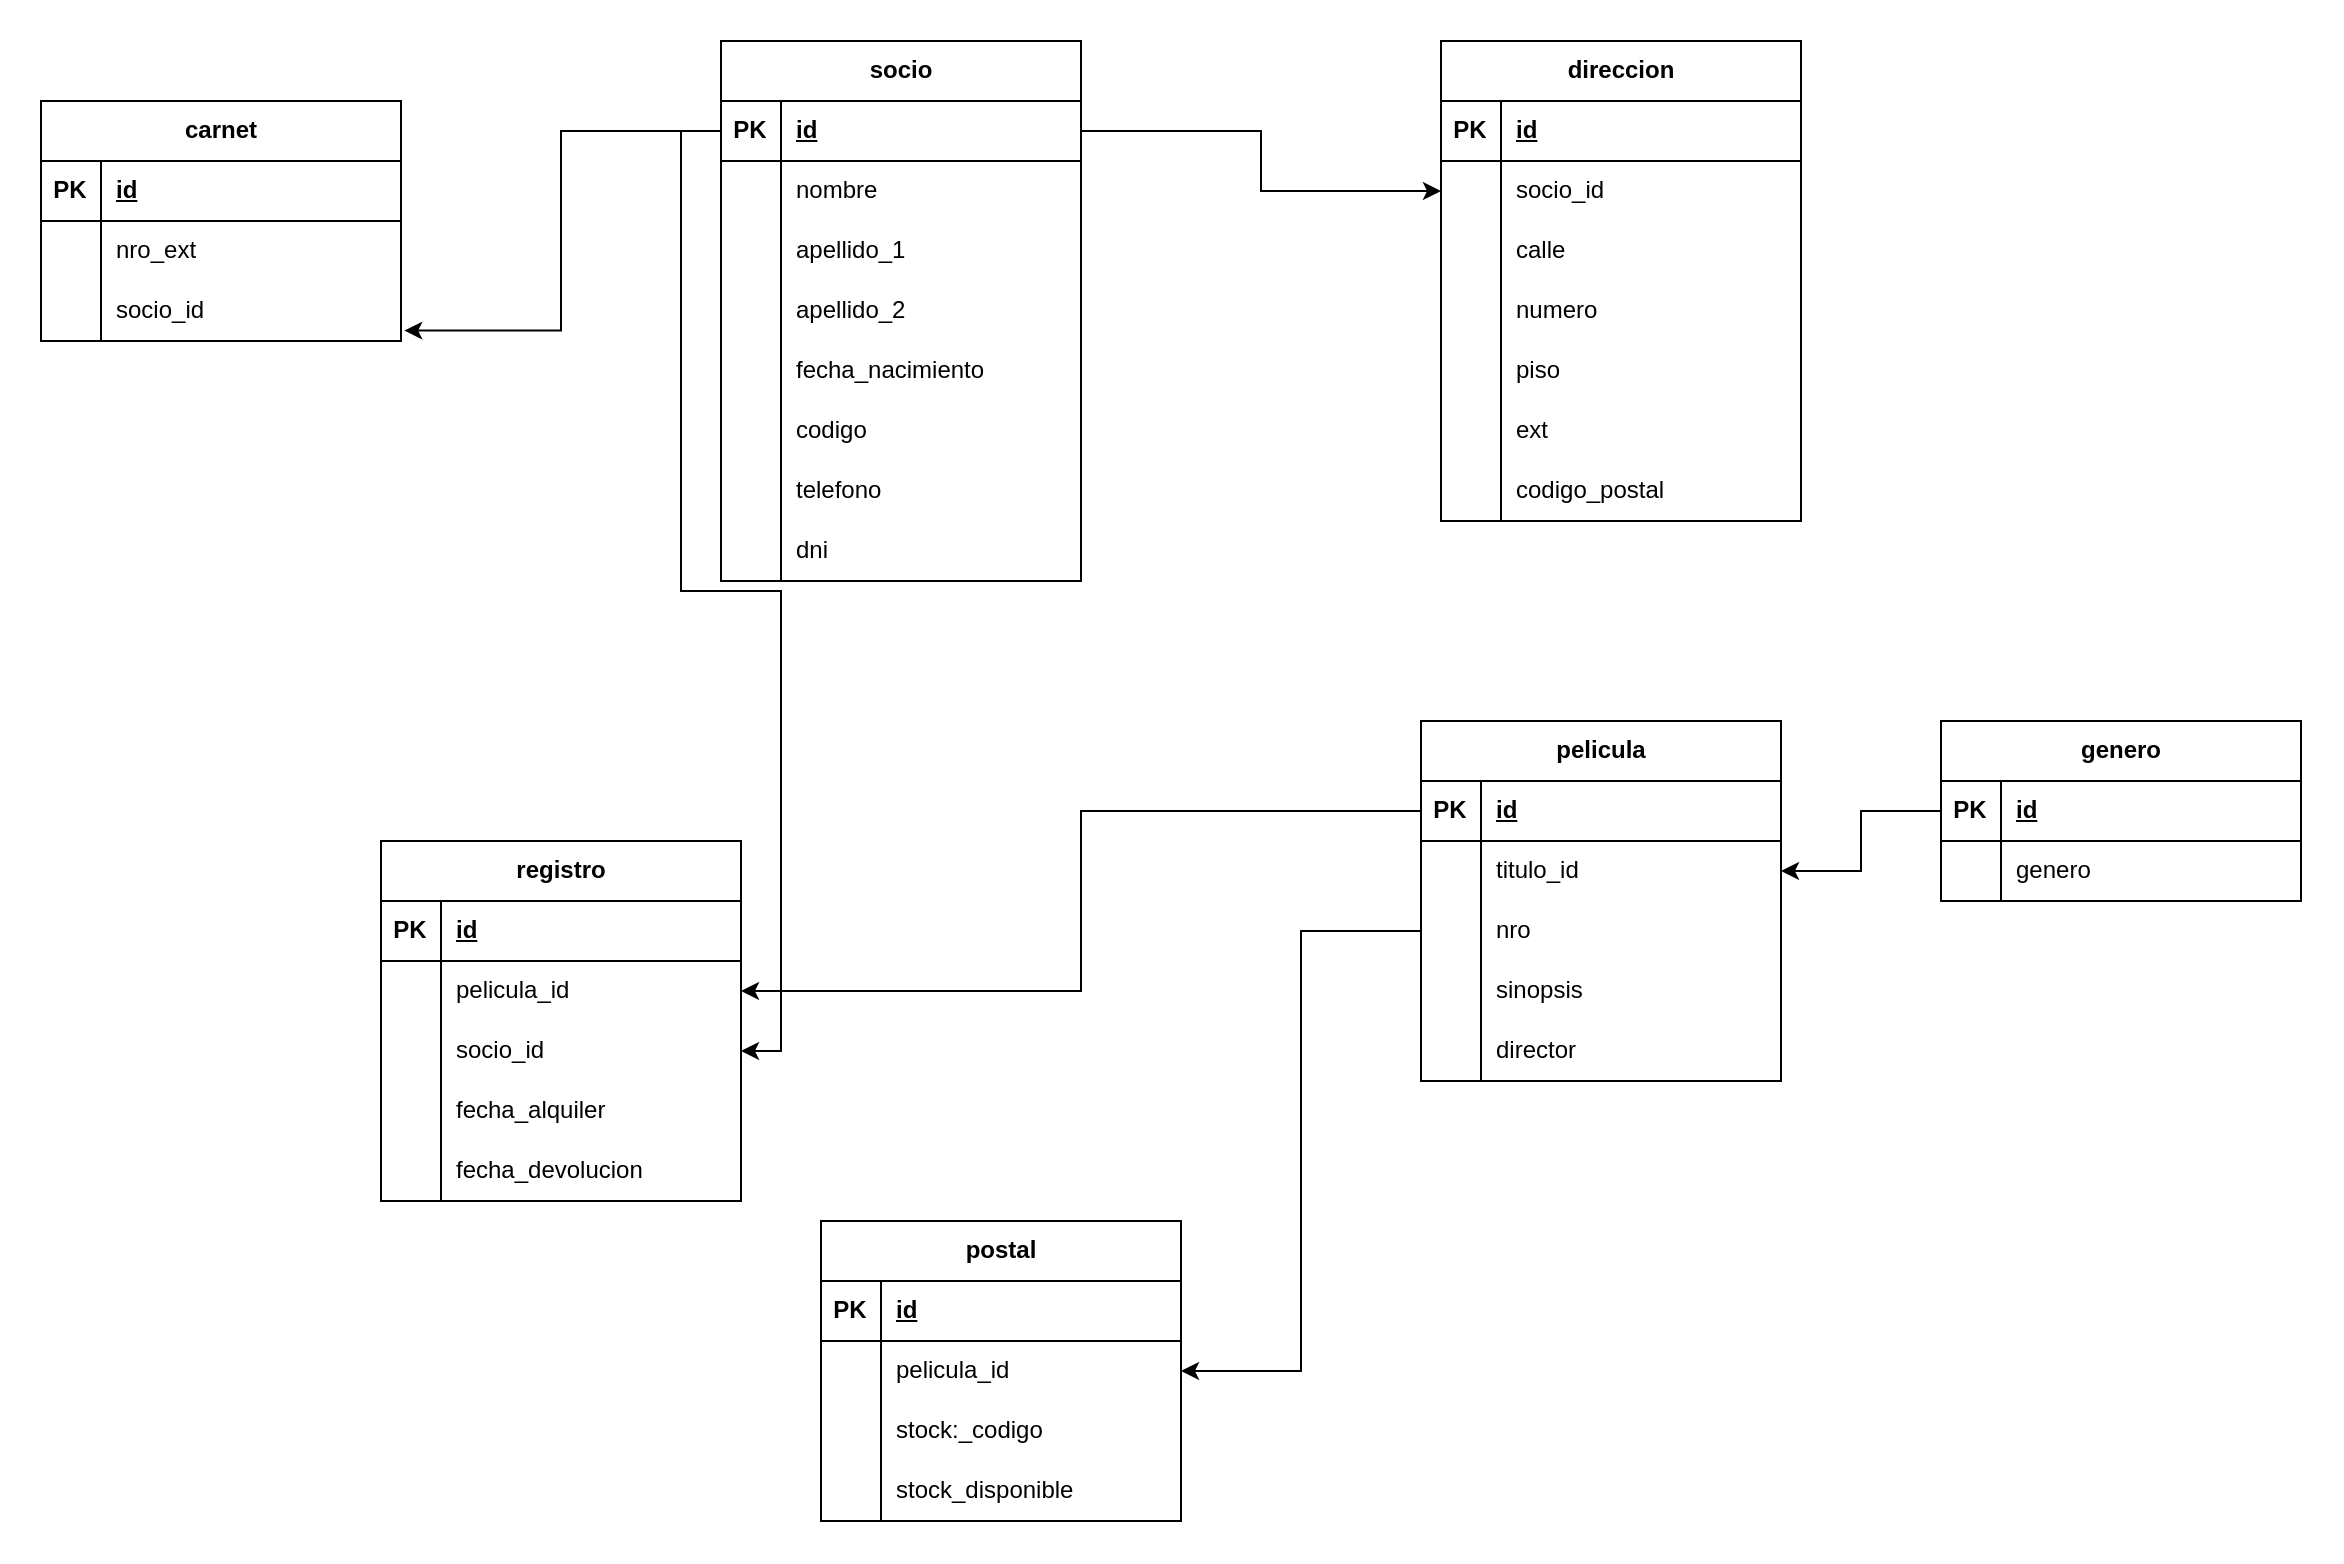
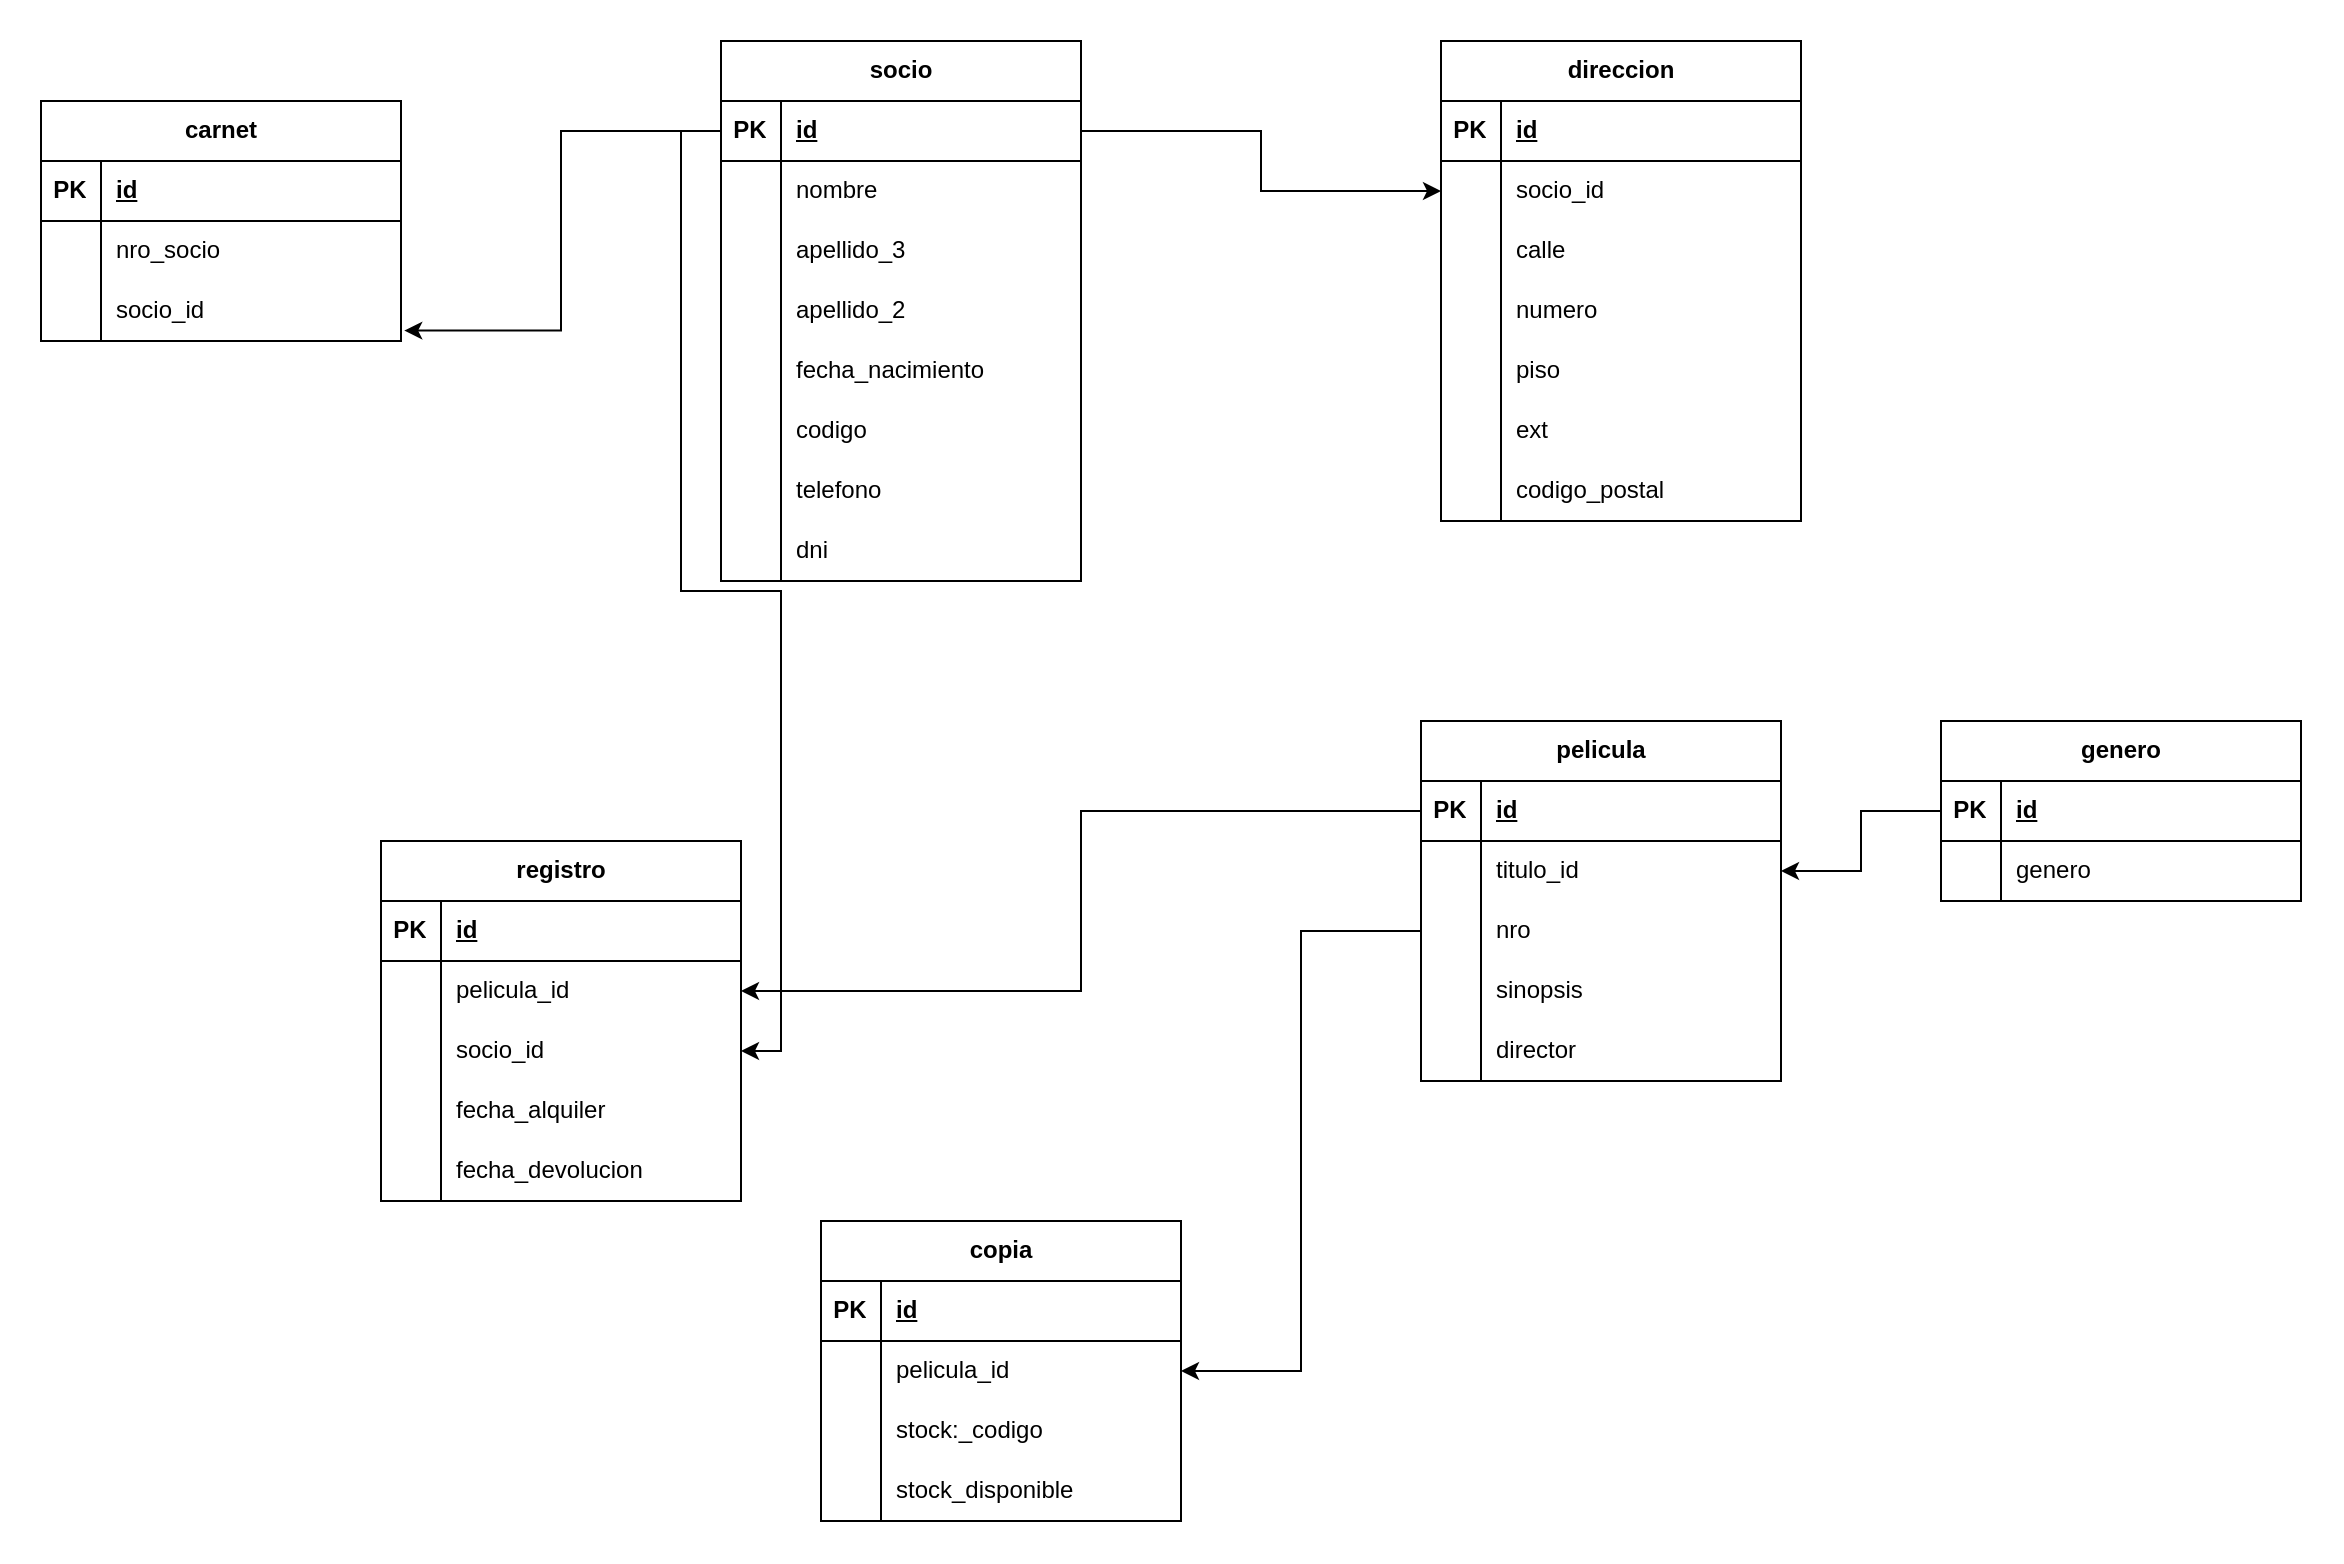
node "nro_ext": label "nro_ext" -> "nro_socio"
node "apellido_1": label "apellido_1" -> "apellido_3"
node "postal": label "postal" -> "copia"
